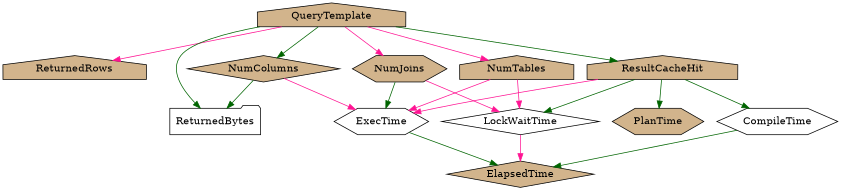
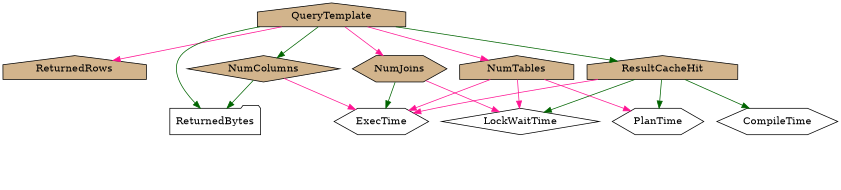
edge "NumTables" -> "PlanTime": added
node "PlanTime": fillcolor tan -> white
node "ElapsedTime": removed
